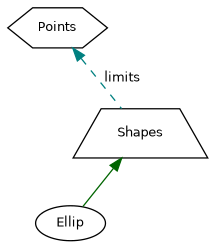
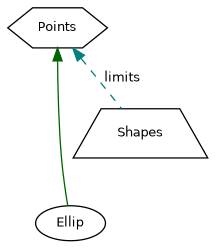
edge "Ellip" -> "Shapes": now "Ellip" -> "Points"
